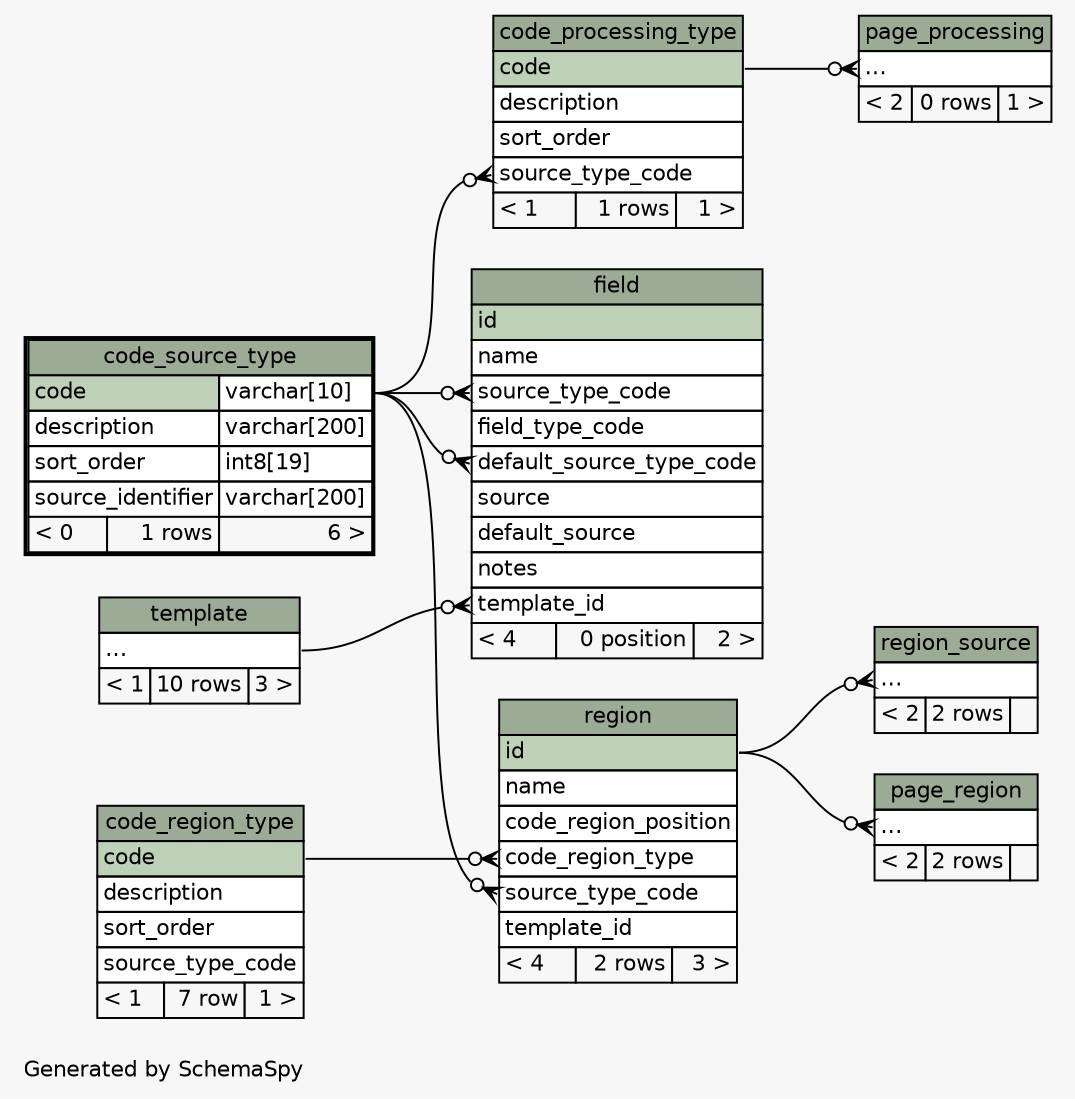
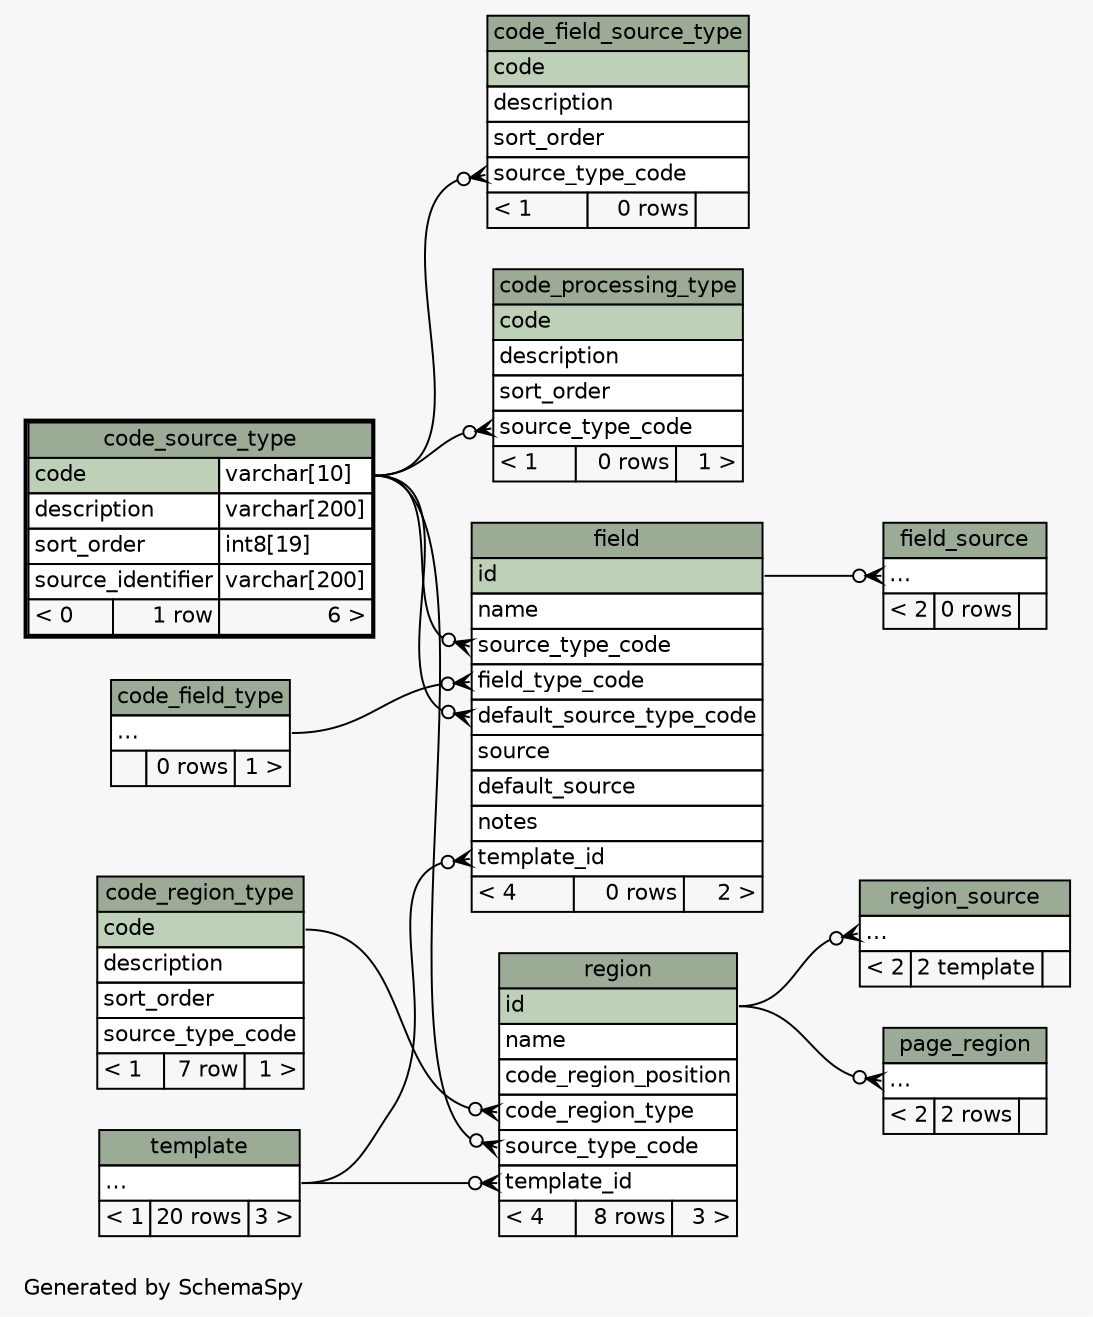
node "page_processing": removed
node "code_field_source_type": added
node "code_processing_type": text "1 rows" -> "0 rows"
node "code_source_type": text "1 rows" -> "1 row"
node "field_source": added
node "field": text "0 position" -> "0 rows"
node "template": text "10 rows" -> "20 rows"
node "region_source": text "2 rows" -> "2 template"
node "code_field_type": added
node "region": text "2 rows" -> "8 rows"
edge "template" -> "region": added
